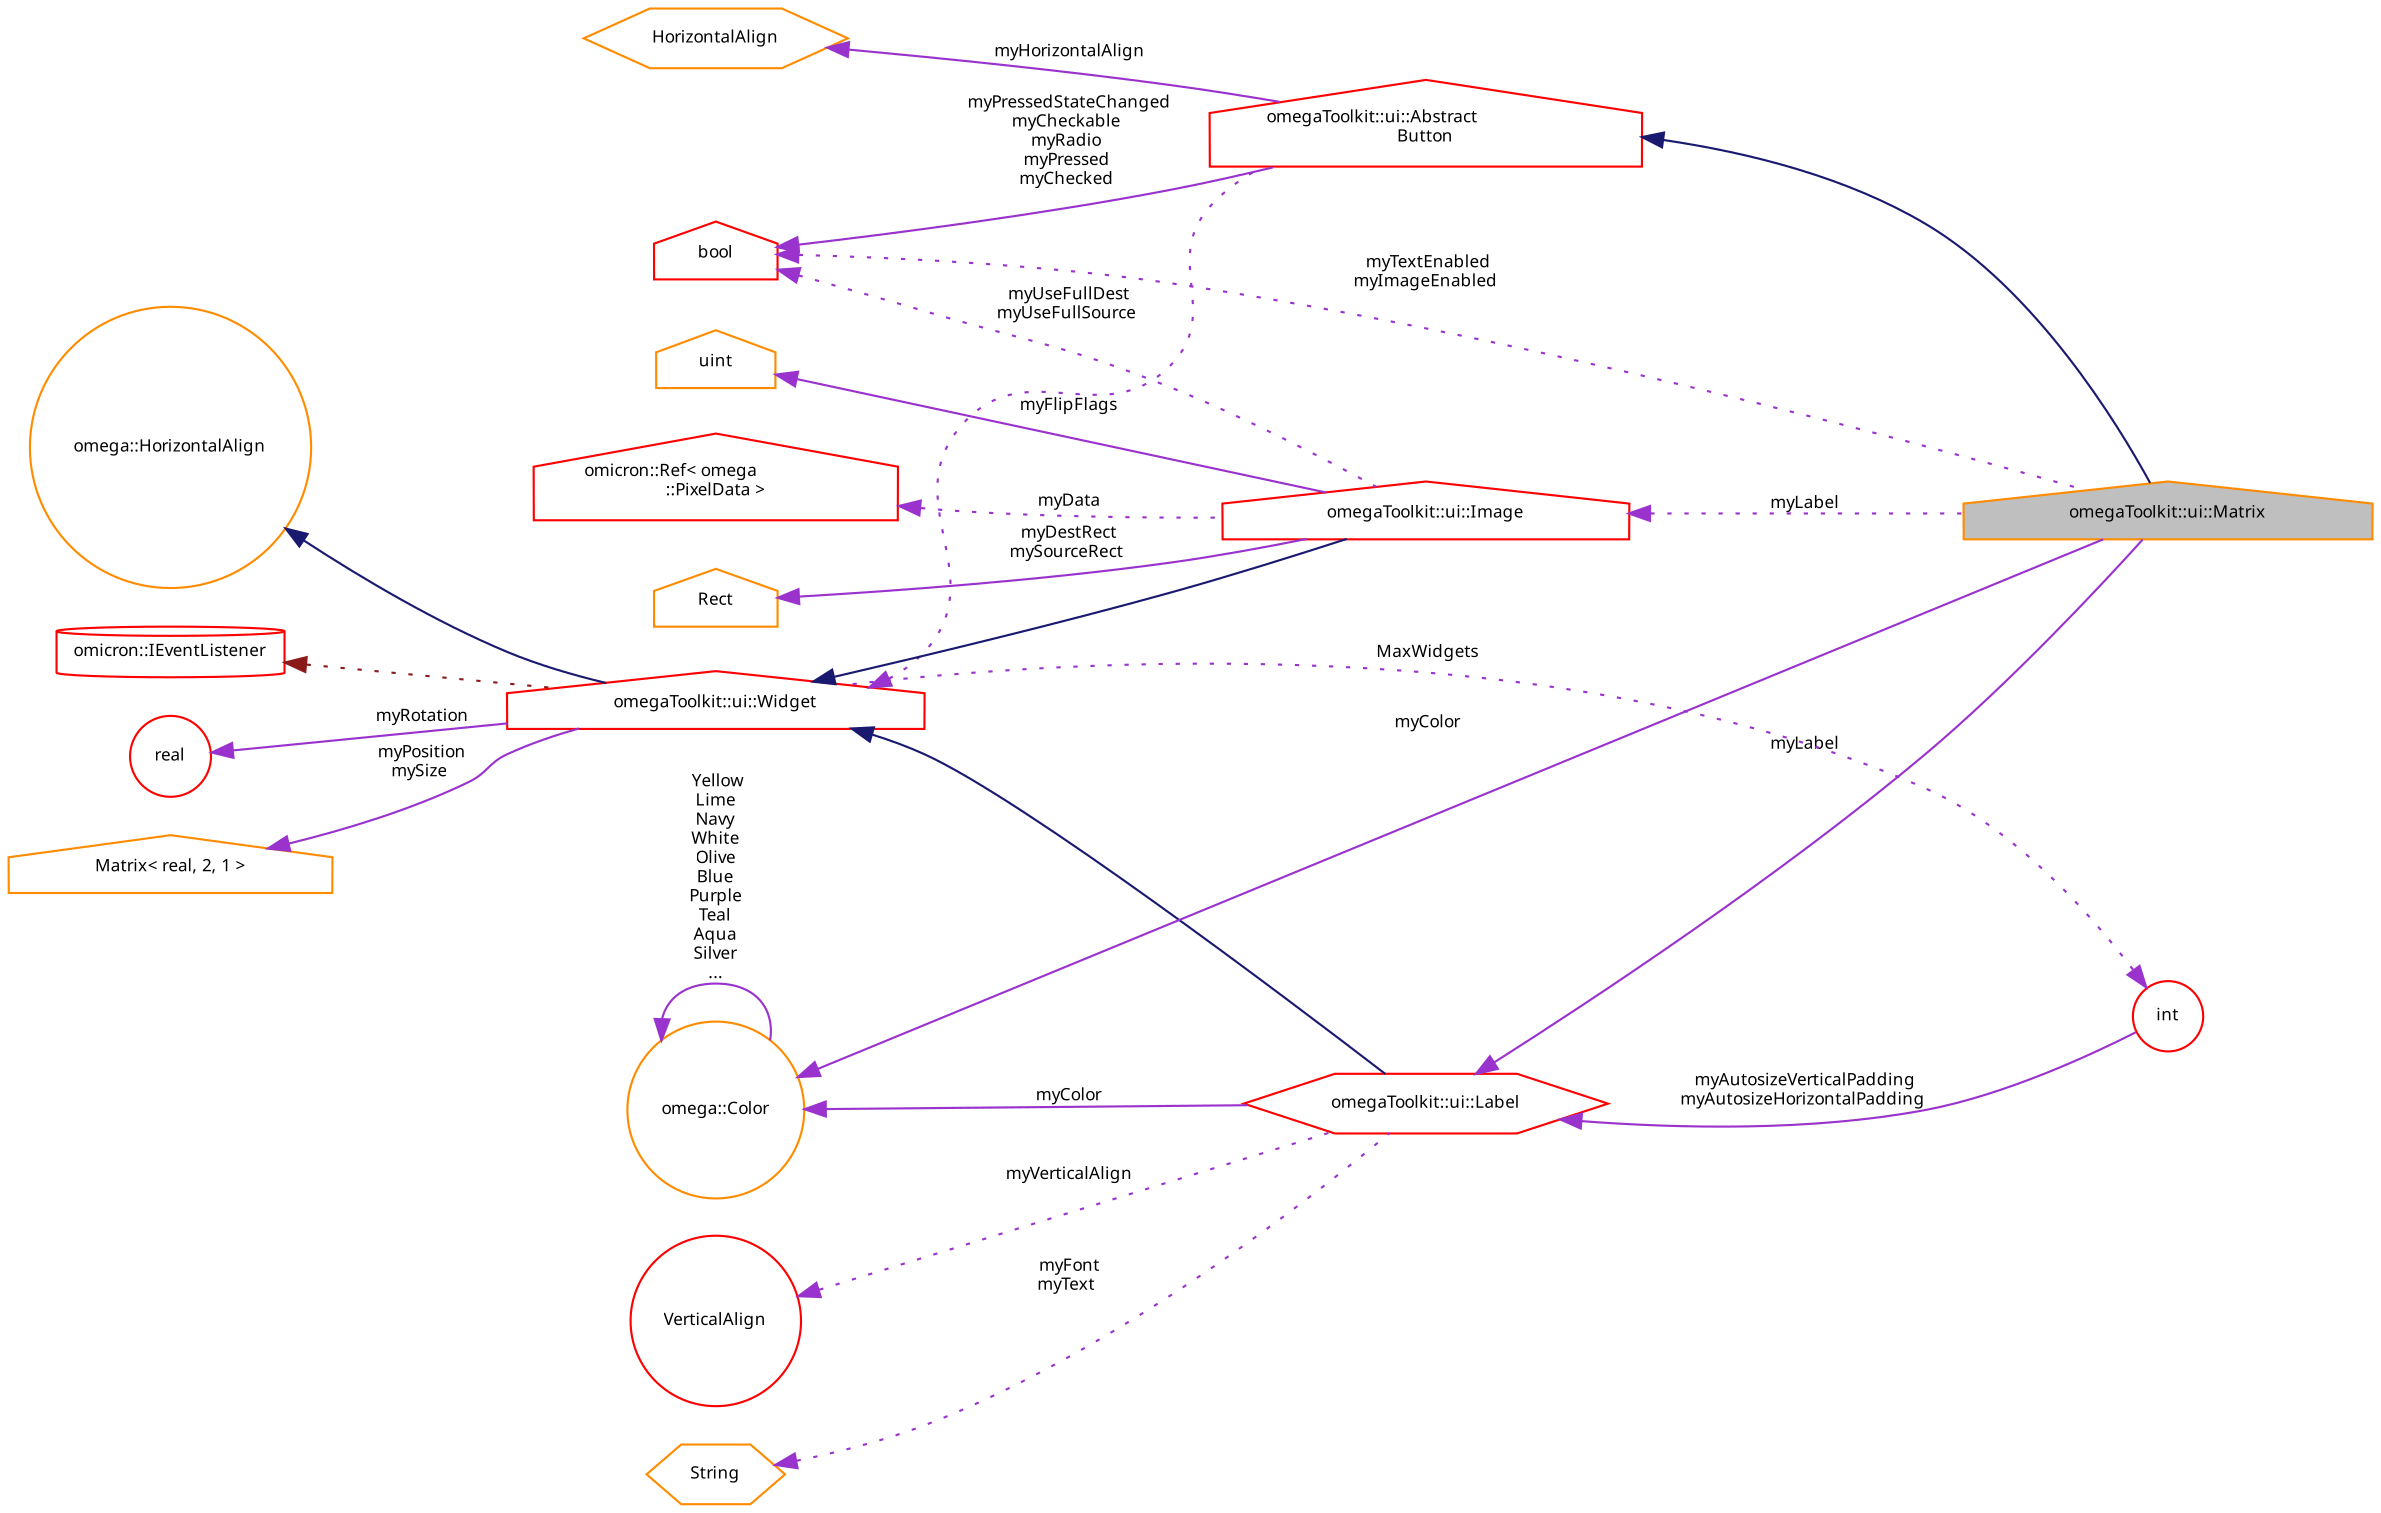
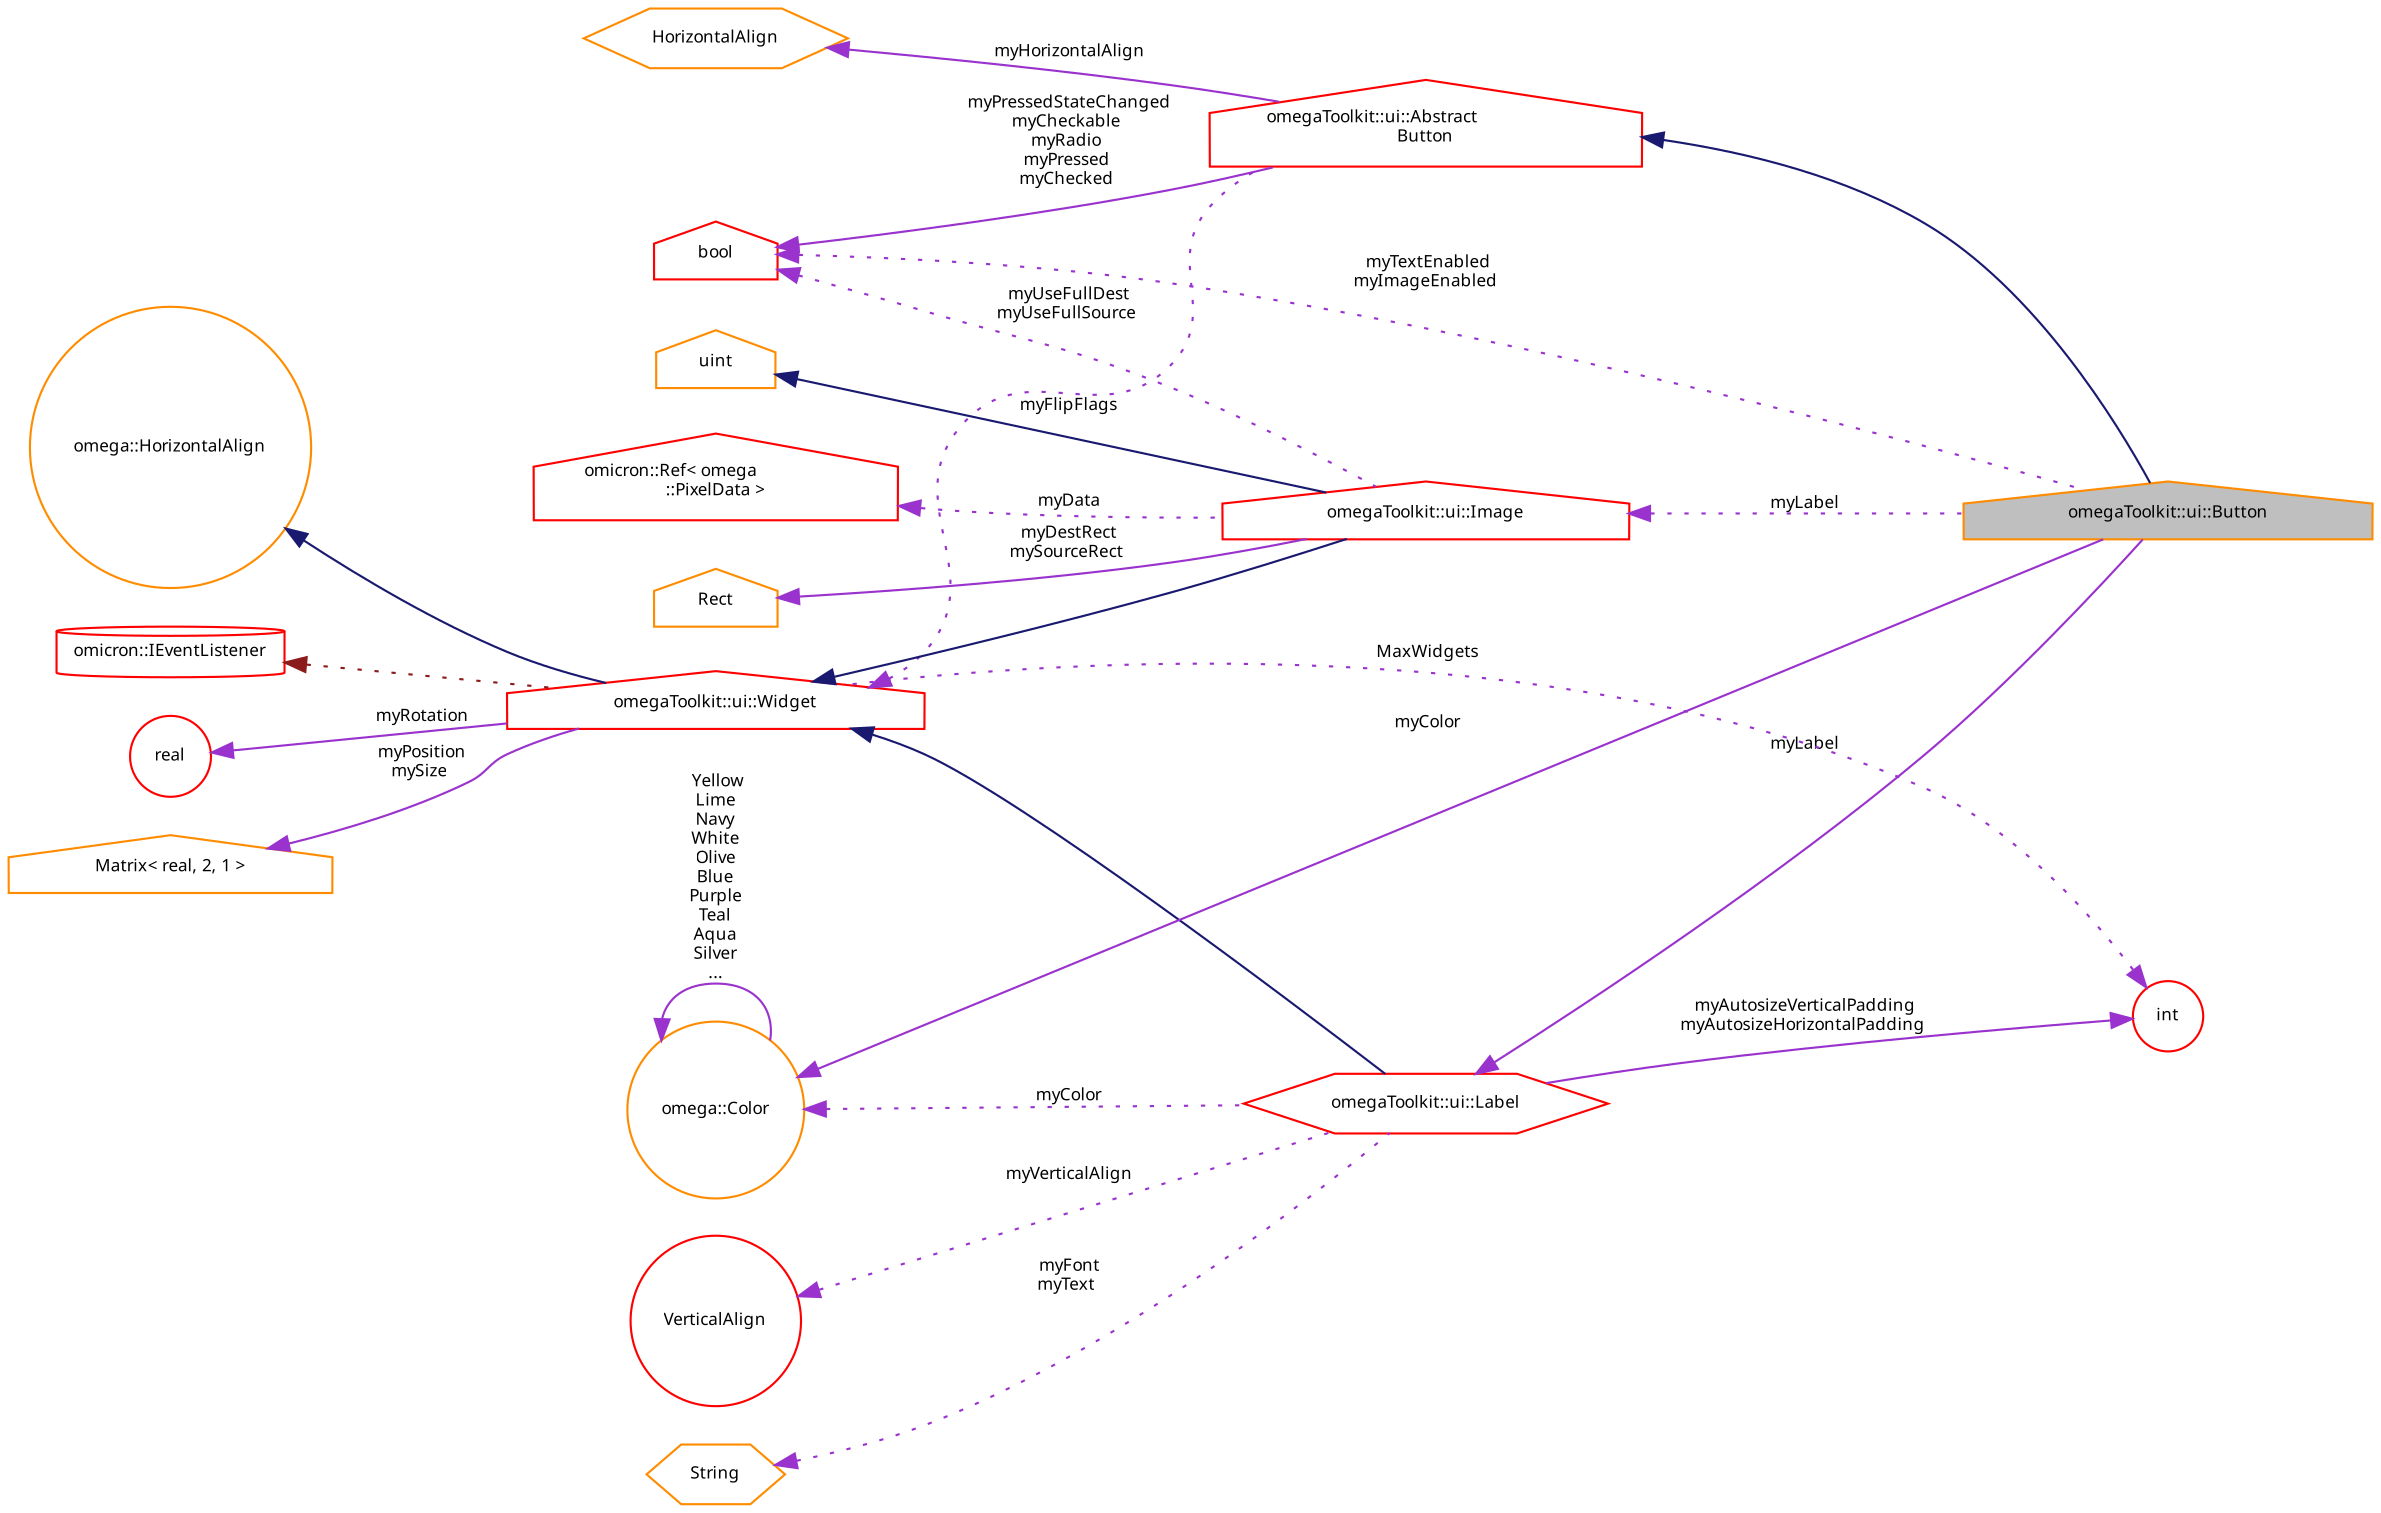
edge "omegaToolkit::ui::Image" -> "uint": color darkorchid3 -> midnightblue
node "omegaToolkit::ui::Matrix": label "omegaToolkit::ui::Matrix" -> "omegaToolkit::ui::Button"
edge "omegaToolkit::ui::Label" -> "omega::Color": style solid -> dotted
edge "int" -> "omegaToolkit::ui::Label": reversed
